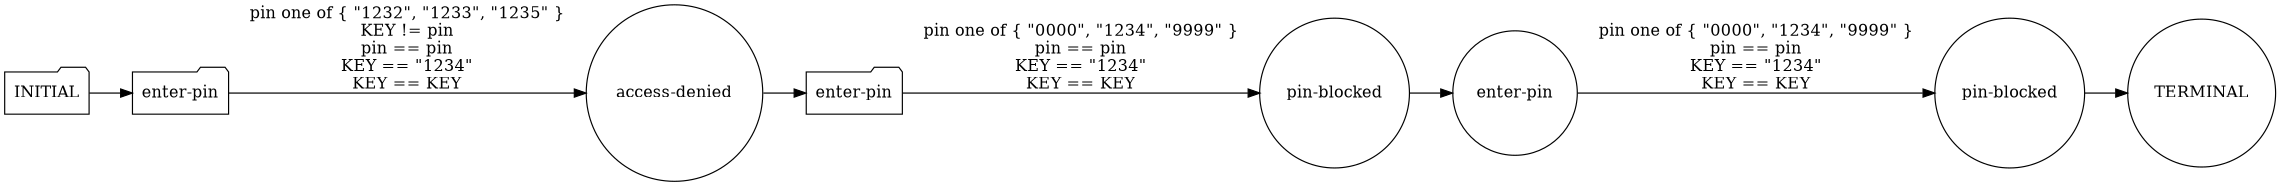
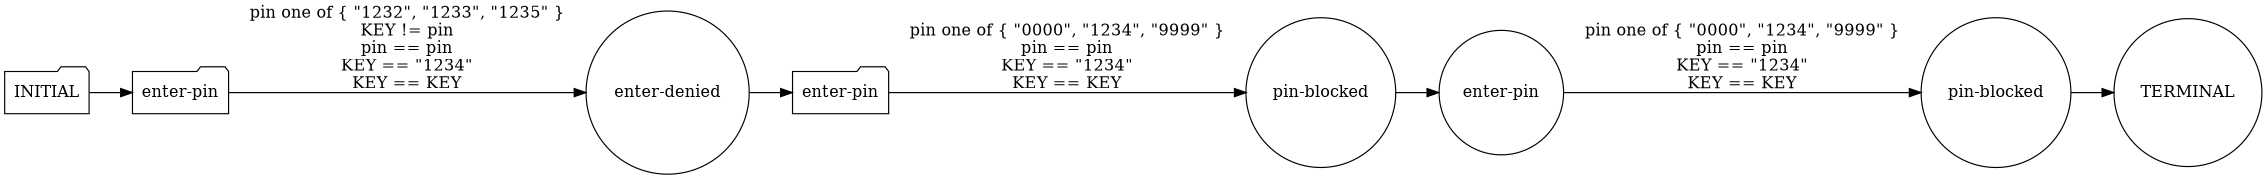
node "access-denied": label "access-denied" -> "enter-denied"
